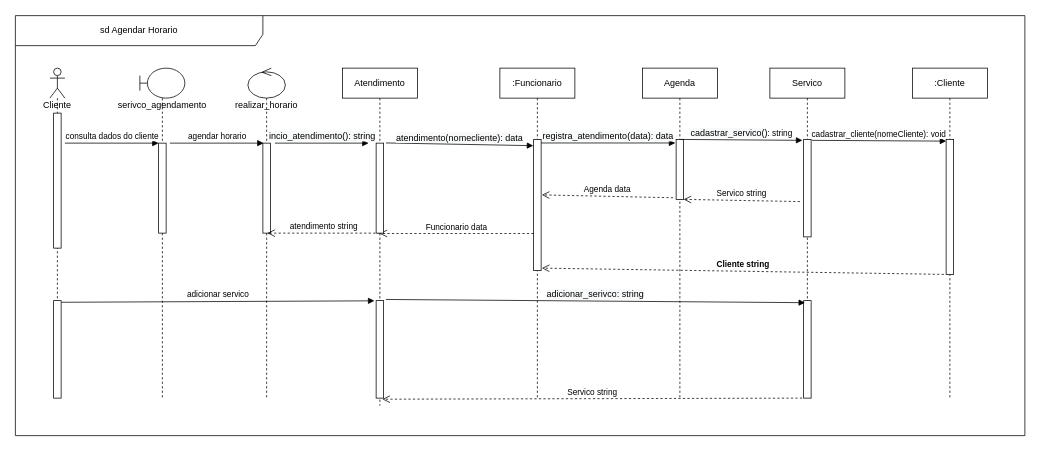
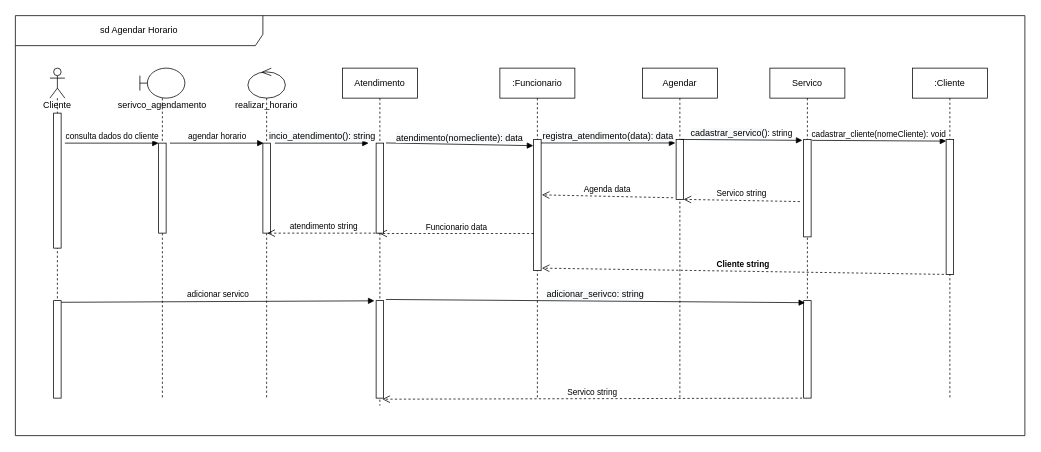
node "Agenda": label "Agenda" -> "Agendar"
